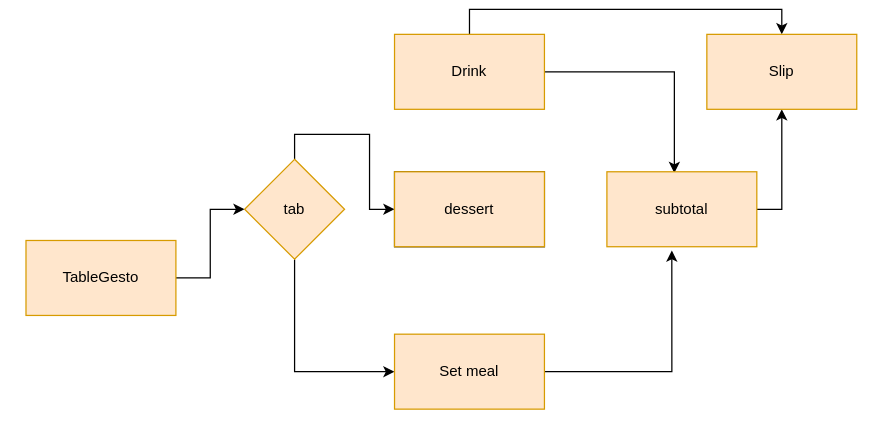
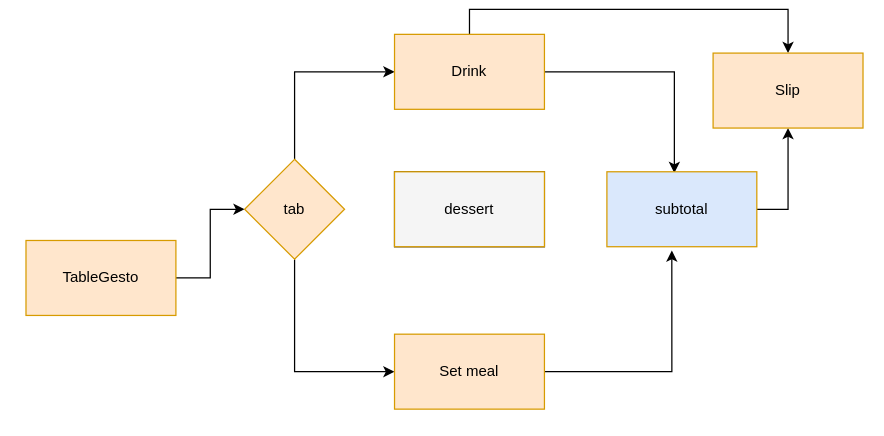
node "Slip": moved (782, 72) -> (788, 91)
edge "tab" -> "dessert": now "tab" -> "Drink"
node "dessert": fillcolor #ffe6cc -> #f5f5f5
node "subtotal": fillcolor #ffe6cc -> #dae8fc
